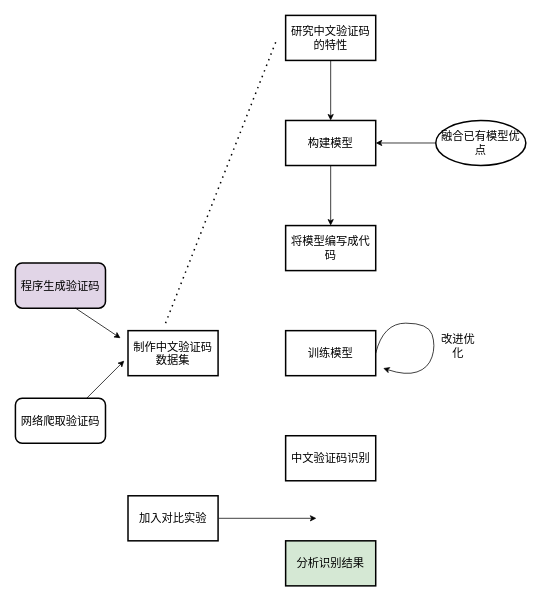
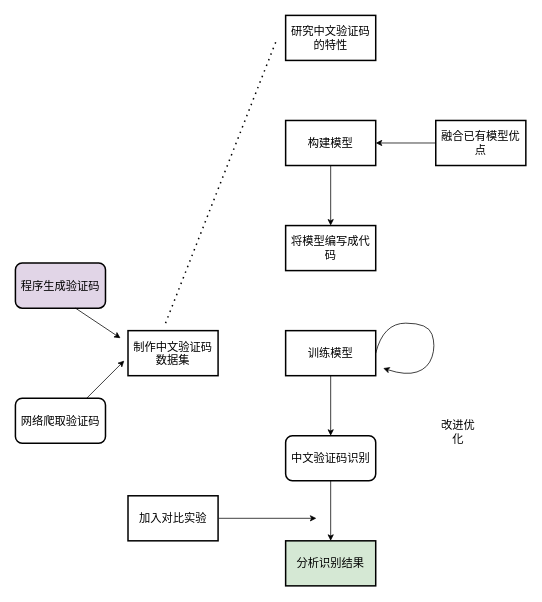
edge "研究中文验证码的特性" -> "构建模型": removed
node "融合已有模型优点": shape ellipse -> rectangle
node "改进优化": moved (458, 345) -> (458, 432)
edge "训练模型" -> "中文验证码识别": added
node "中文验证码识别": shape rectangle -> rounded rectangle
edge "中文验证码识别" -> "分析识别结果": added
